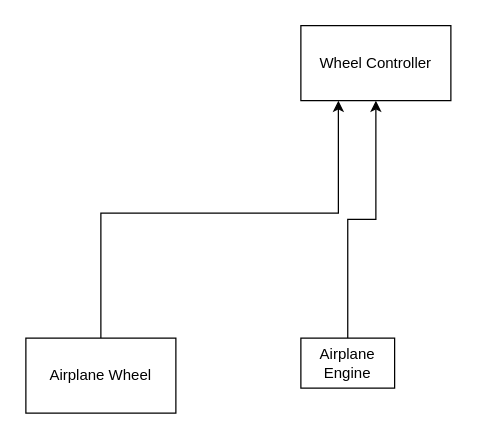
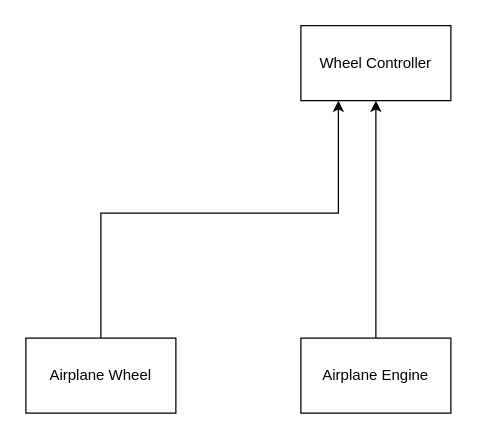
node "Airplane Engine": size 94x50 -> 150x75
